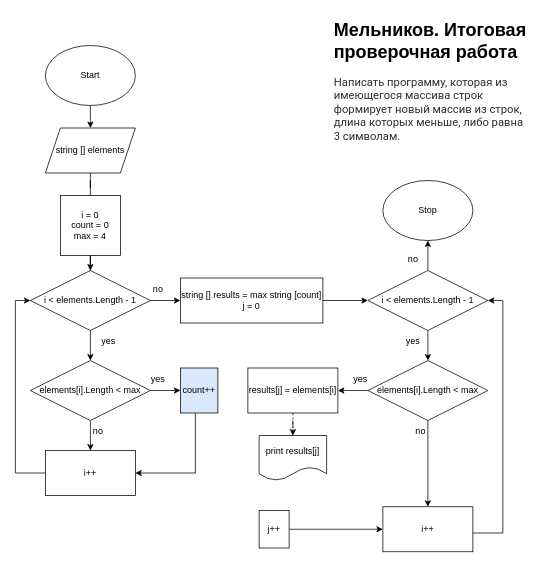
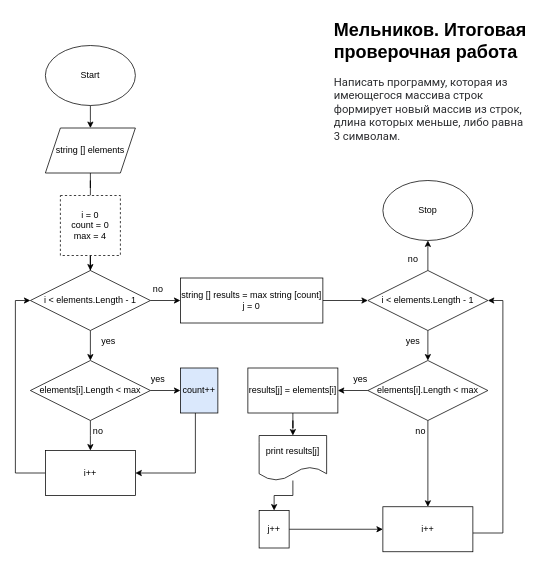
node "i = 0 count = 0 max = 4": style solid -> dashed
edge "results[j] = elements[i]" -> "print results[j]": style dashed -> solid
edge "print results[j]" -> "j++": added
